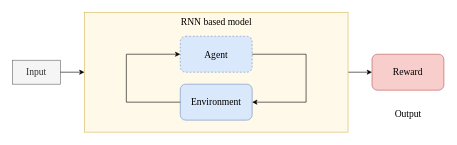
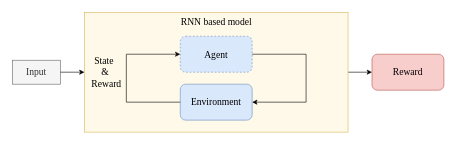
node "State & Reward": added
node "Output": removed
